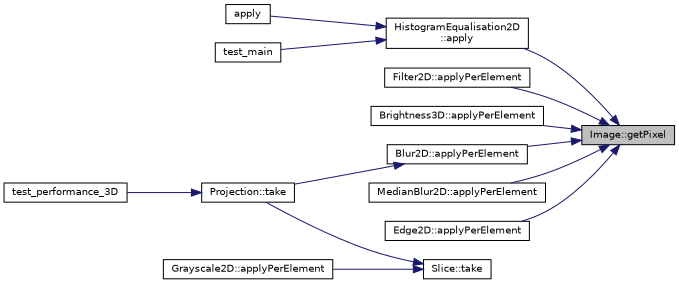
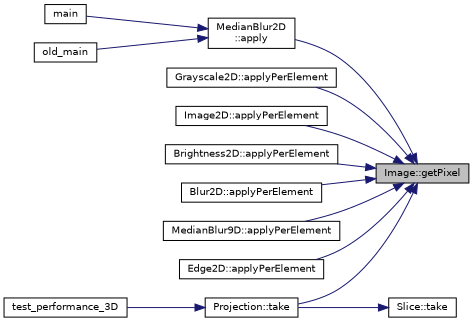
node "apply": label "apply" -> "main"
node "HistogramEqualisation2D ::apply": label "HistogramEqualisation2D ::apply" -> "MedianBlur2D ::apply"
node "test_main": label "test_main" -> "old_main"
node "Filter2D::applyPerElement": label "Filter2D::applyPerElement" -> "Image2D::applyPerElement"
node "Brightness3D::applyPerElement": label "Brightness3D::applyPerElement" -> "Brightness2D::applyPerElement"
edge "Projection::take" -> "Blur2D::applyPerElement": now "Projection::take" -> "Image::getPixel"
node "MedianBlur2D::applyPerElement": label "MedianBlur2D::applyPerElement" -> "MedianBlur9D::applyPerElement"
edge "Grayscale2D::applyPerElement" -> "Slice::take": now "Grayscale2D::applyPerElement" -> "Image::getPixel"
